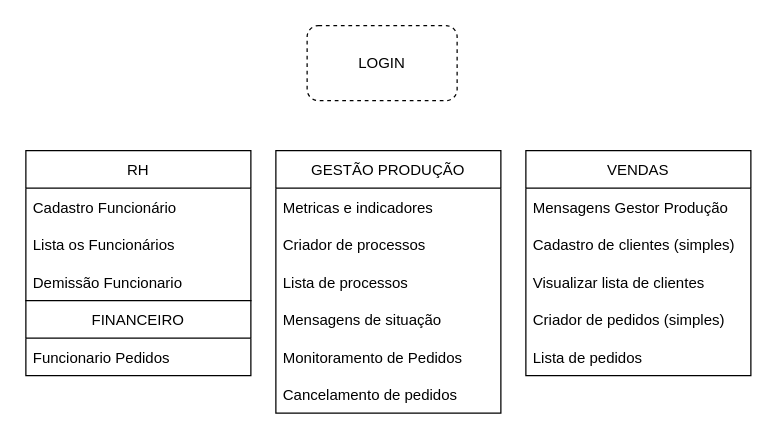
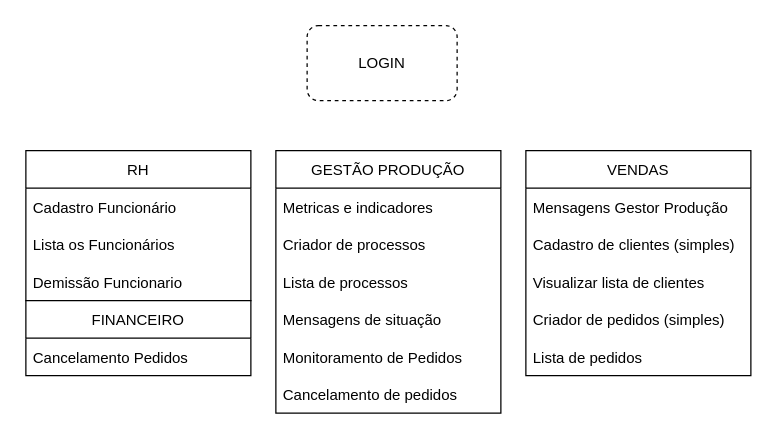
node "Funcionario Pedidos": label "Funcionario Pedidos" -> "Cancelamento Pedidos"
